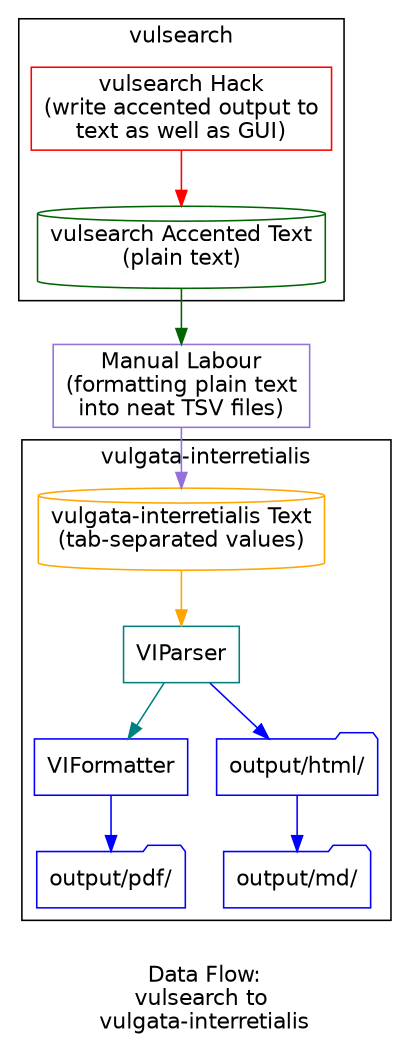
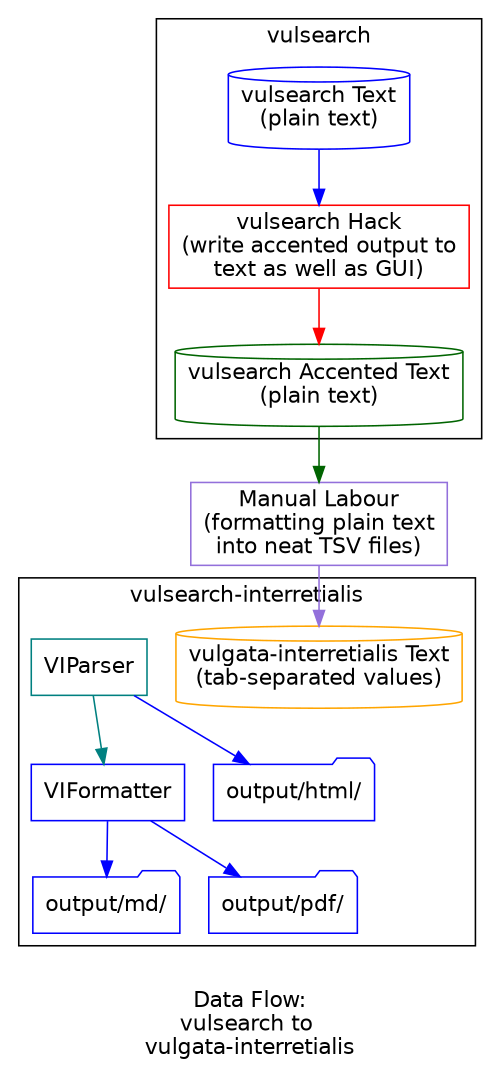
node "vulsearch Text (plain text)": added
cluster "vulgata-interretialis": label "vulgata-interretialis" -> "vulsearch-interretialis"
edge "vulgata-interretialis Text (tab-separated values)" -> "VIParser": removed
edge "output/html/" -> "output/md/": now "VIFormatter" -> "output/md/"
